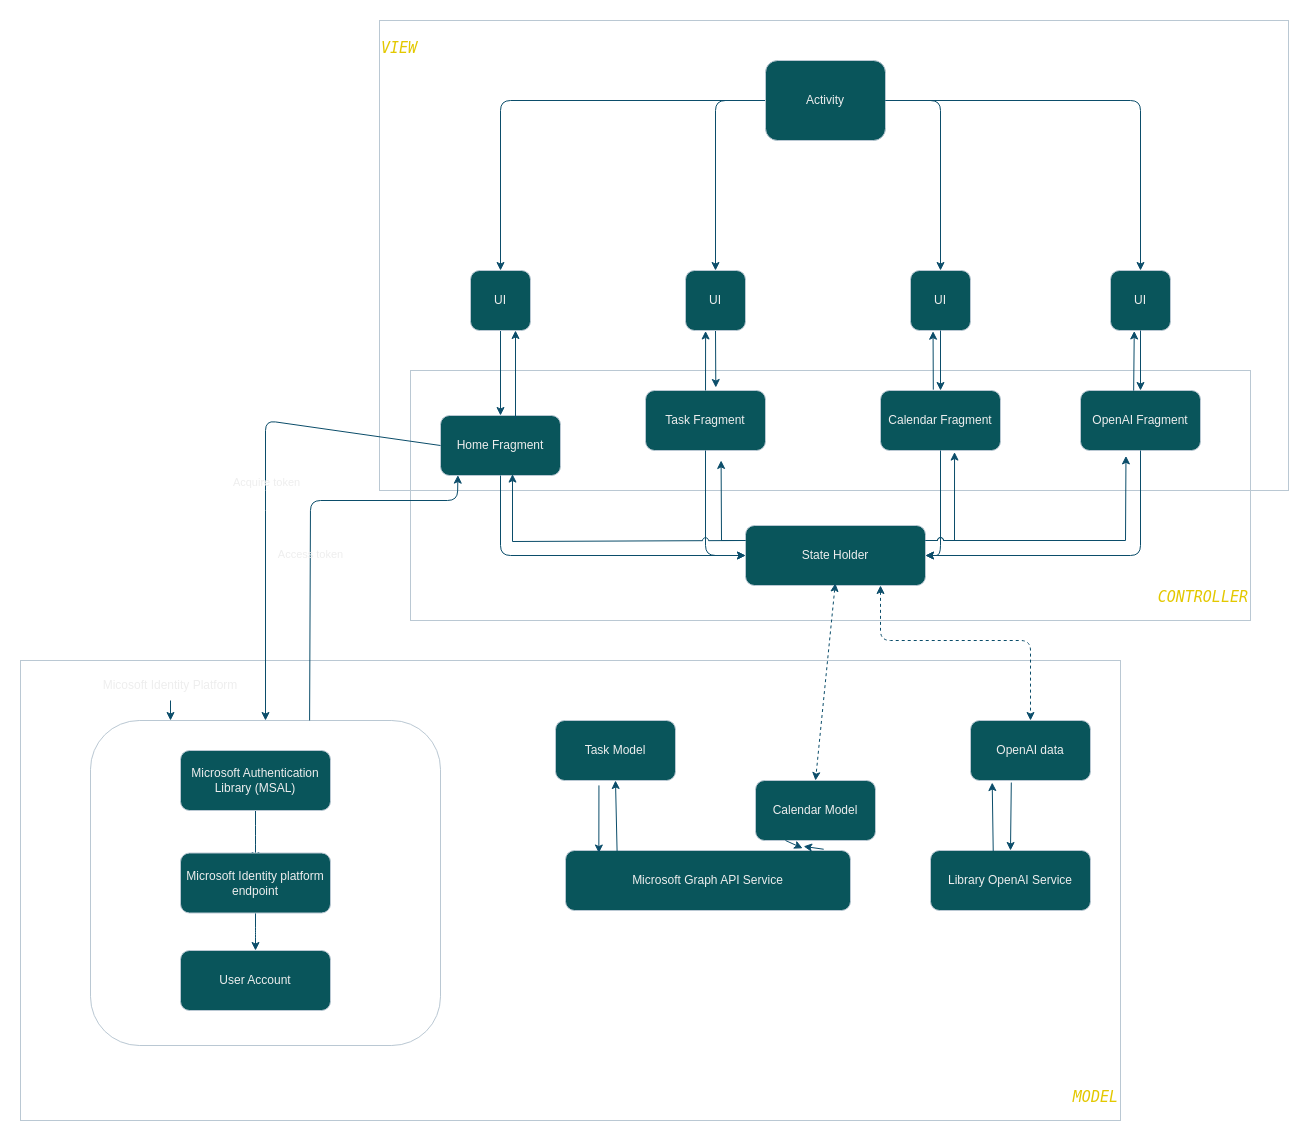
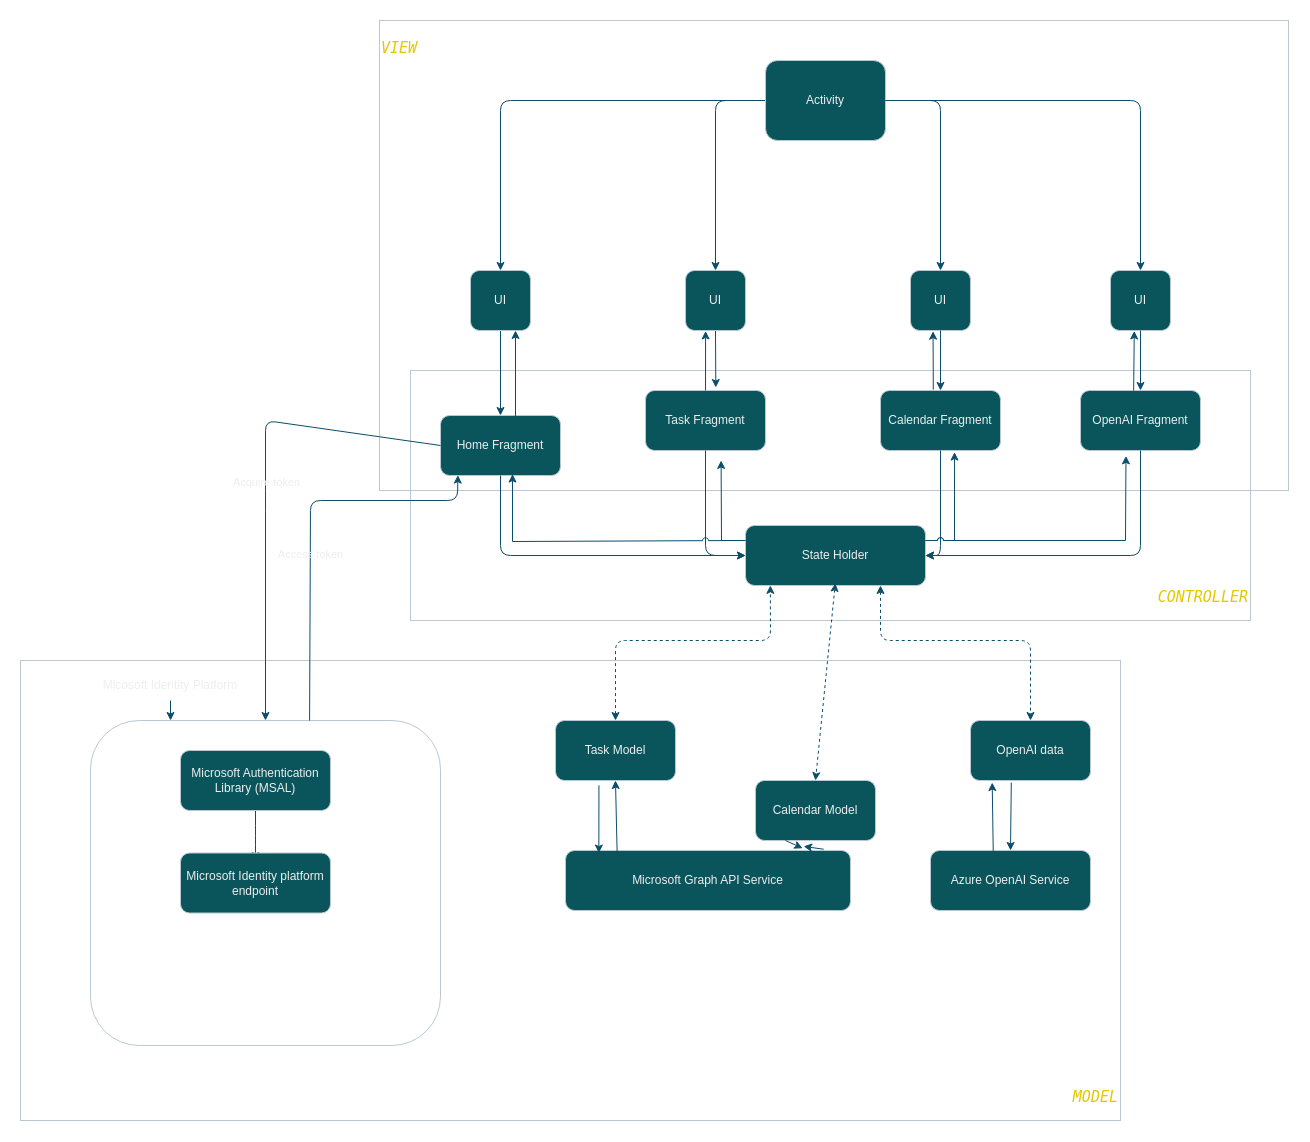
edge "State Holder" -- "Task Model": added
node "Library OpenAI Service": label "Library OpenAI Service" -> "Azure OpenAI Service"
edge "Microsoft Identity platform endpoint" -> "User Account": removed
node "User Account": removed
